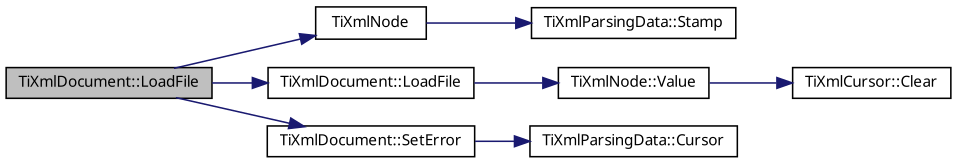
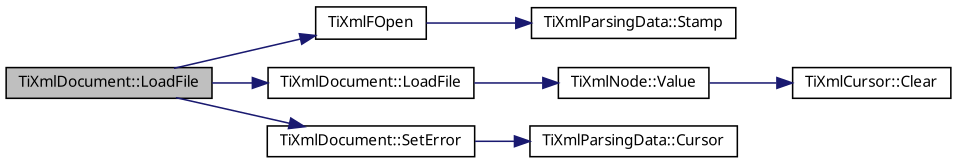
node "TiXmlNode": label "TiXmlNode" -> "TiXmlFOpen"
